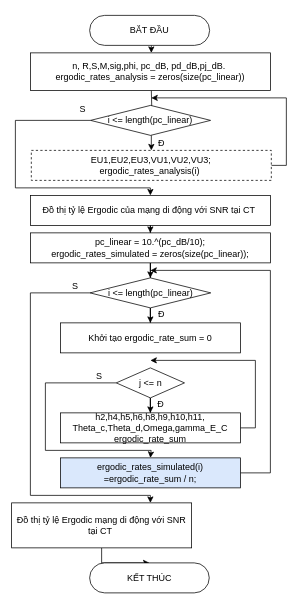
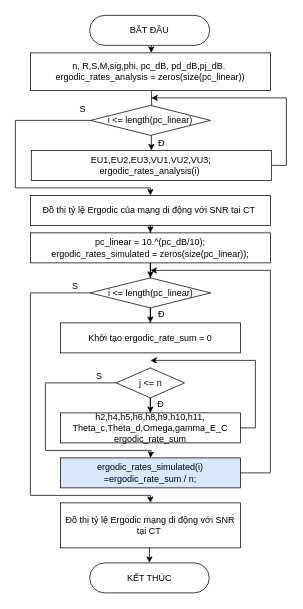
node "EU1,EU2,EU3,VU1,VU2,VU3; ergodic_rates_analysis(i)": style dashed -> solid
node "Đồ thị tỷ lệ Ergodic mạng di động với SNR tại CT": moved (102, 525) -> (150, 525)
